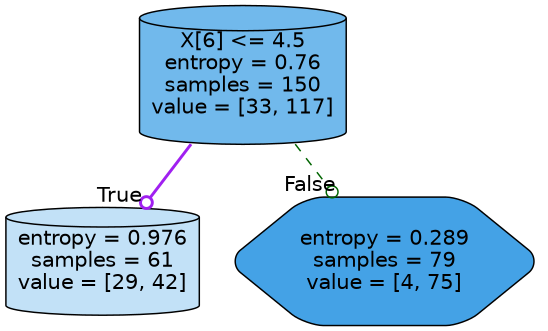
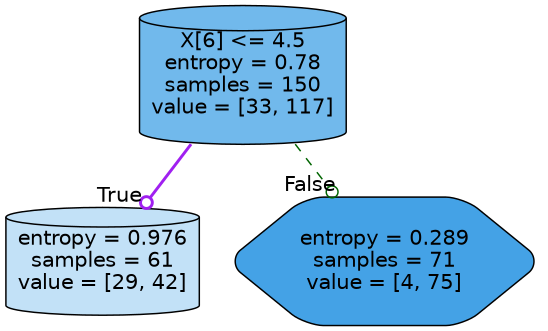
node "X[6] <= 4.5 entropy = 0.76 samples = 150 value = [33, 117]": label "X[6] <= 4.5 entropy = 0.76 samples = 150 value = [33, 117]" -> "X[6] <= 4.5 entropy = 0.78 samples = 150 value = [33, 117]"
node "entropy = 0.289 samples = 79 value = [4, 75]": label "entropy = 0.289 samples = 79 value = [4, 75]" -> "entropy = 0.289 samples = 71 value = [4, 75]"
